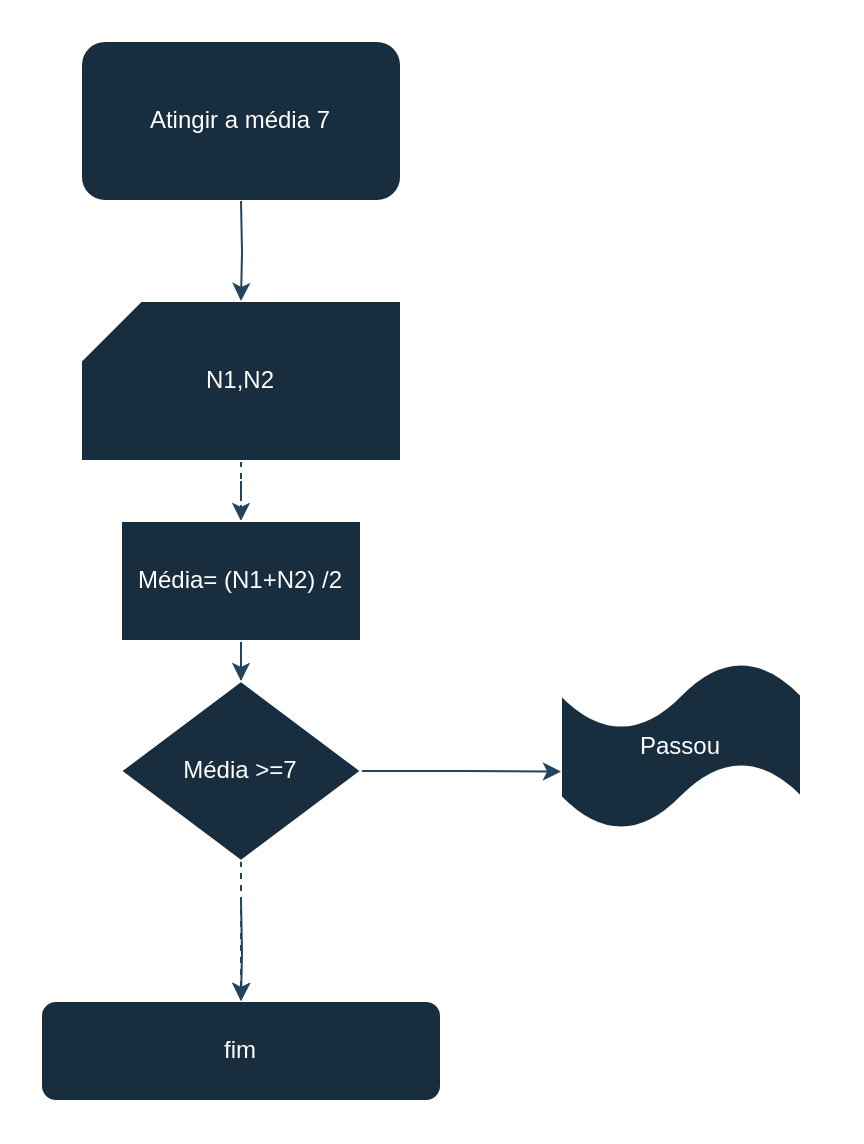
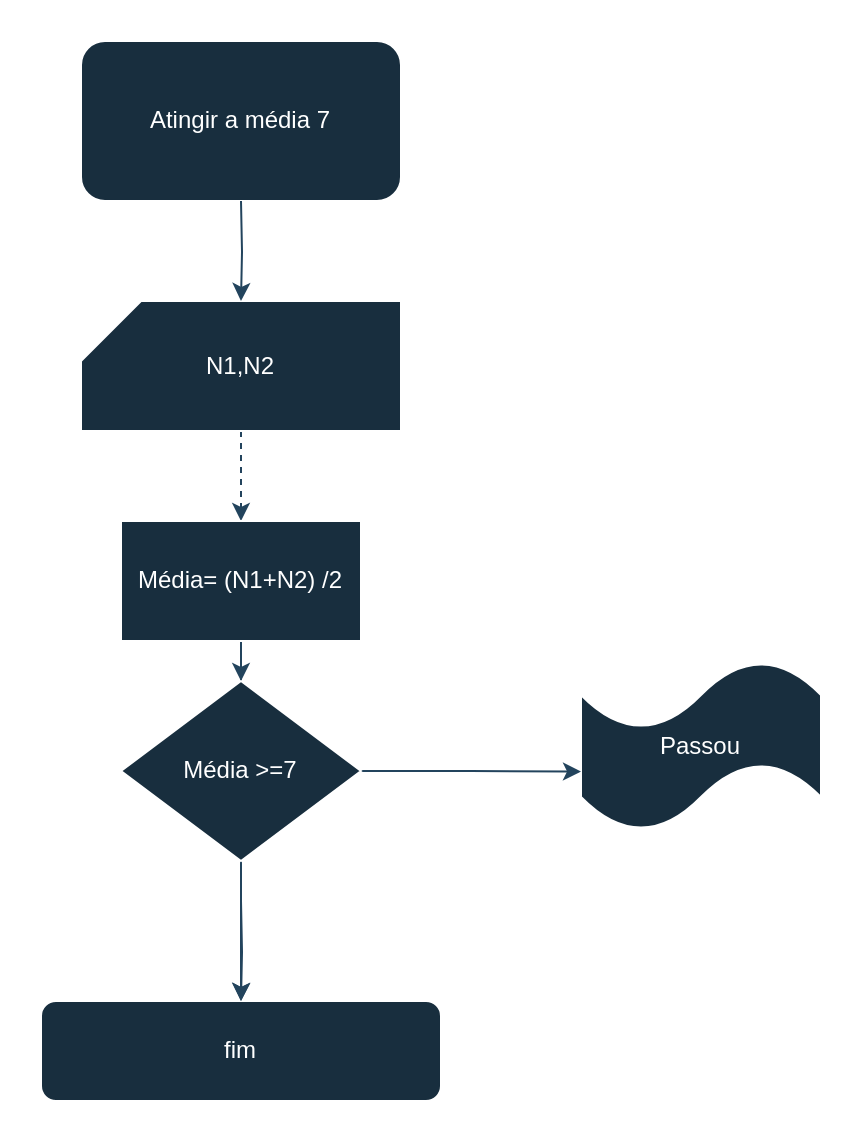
node "N1,N2": size 320x160 -> 320x130
node "Passou": moved (681, 746) -> (701, 746)
edge "Média >=7" -> "fim": style dashed -> solid
